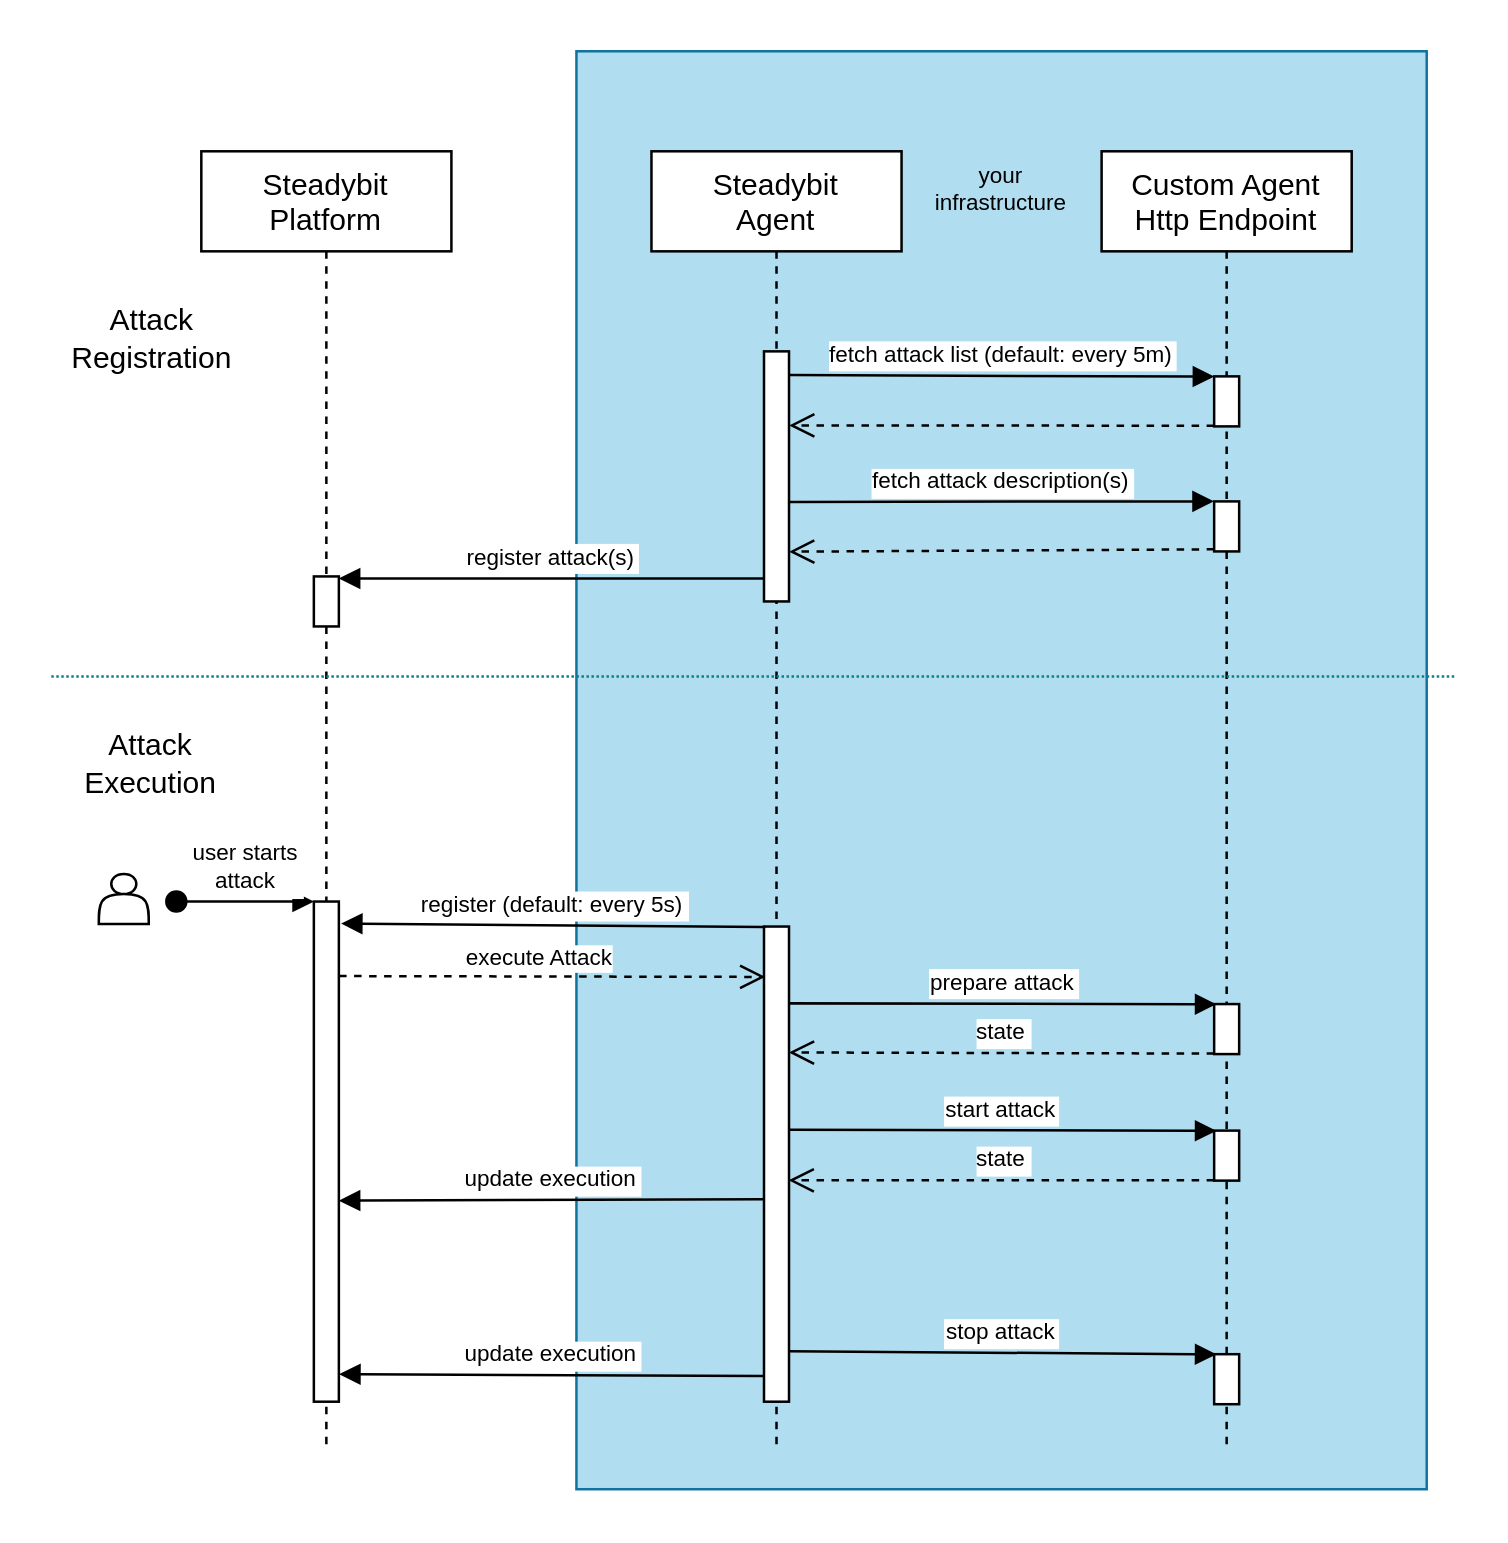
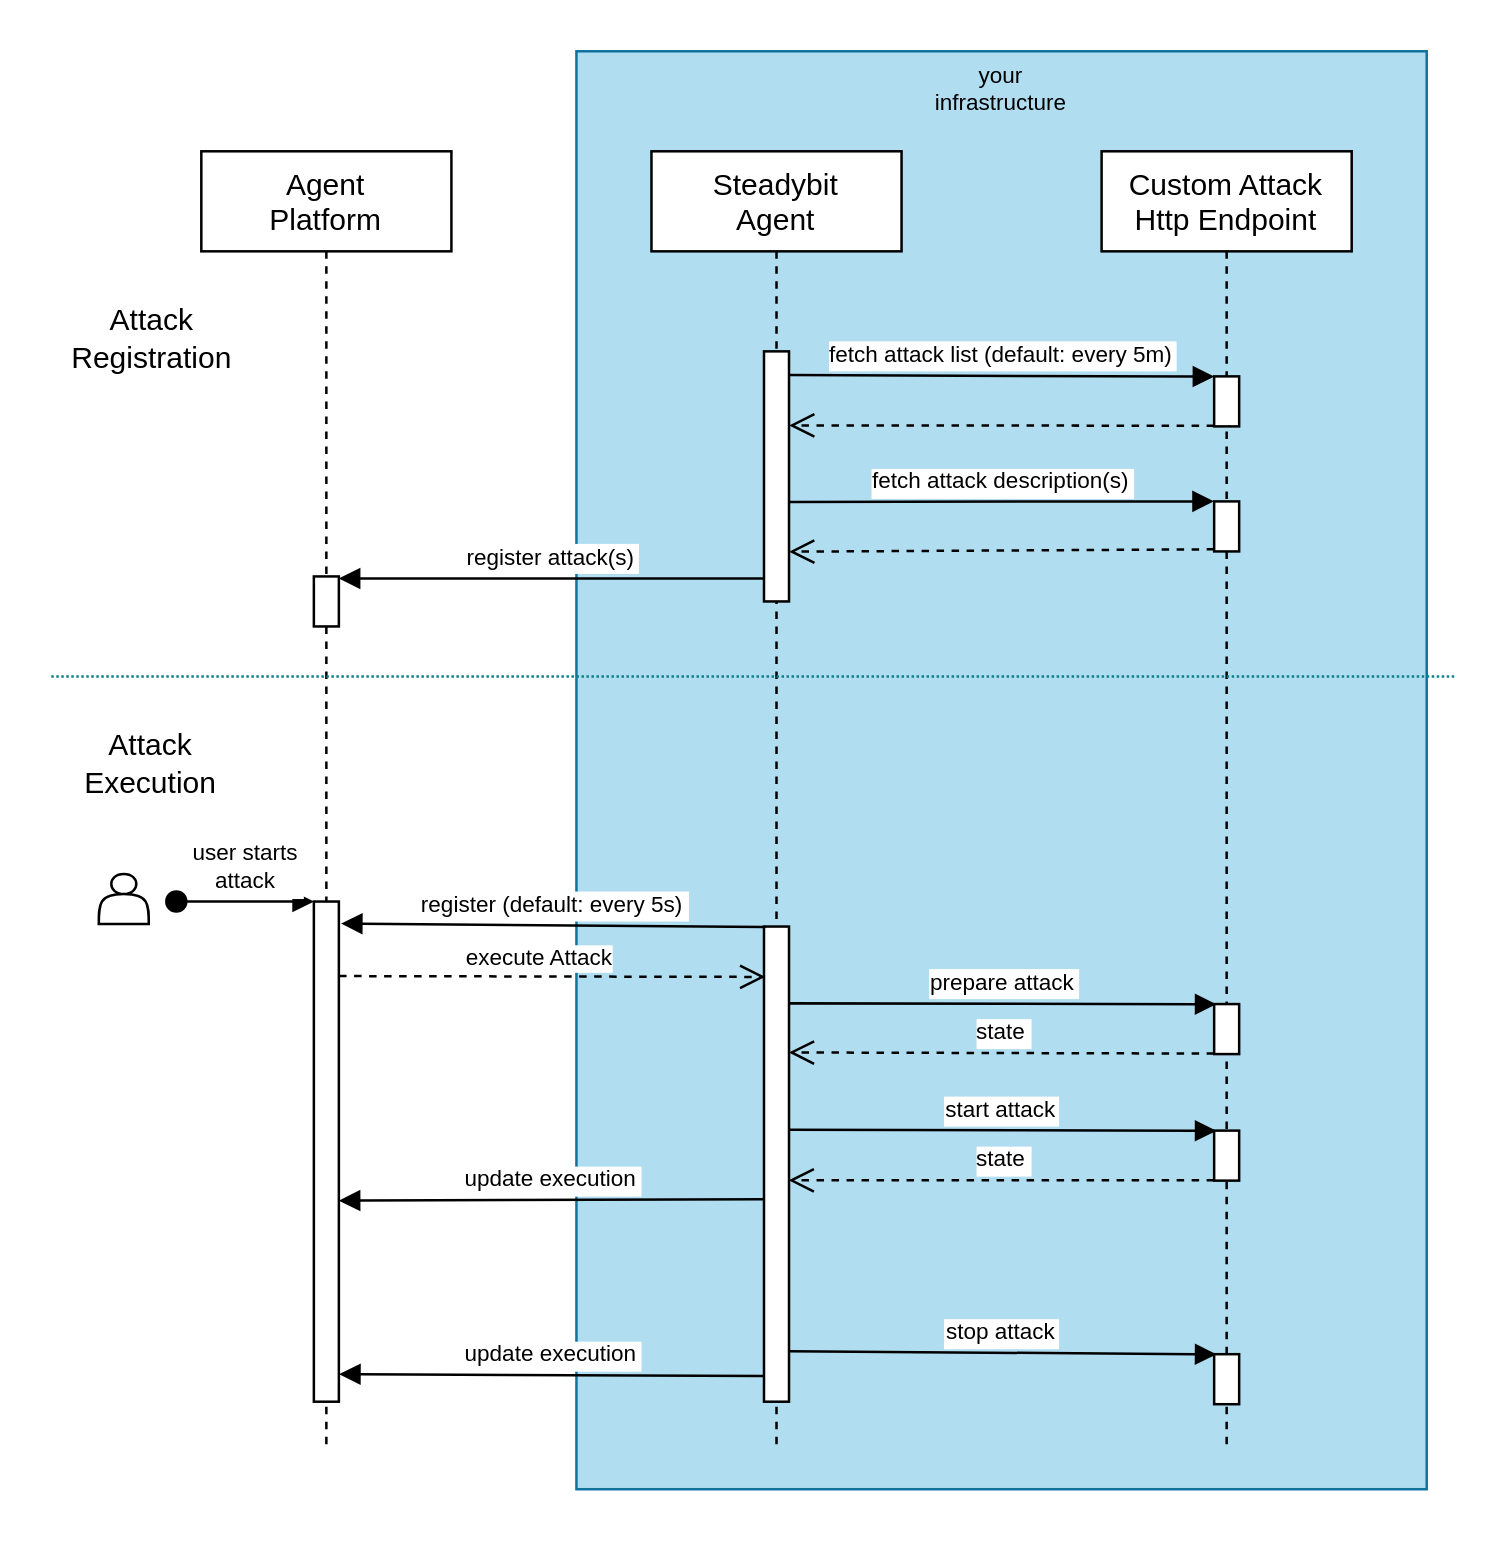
node "Steadybit Platform": label "Steadybit Platform" -> "Agent Platform"
node "Custom Agent Http Endpoint": label "Custom Agent Http Endpoint" -> "Custom Attack Http Endpoint"
node "your infrastructure": moved (1001, 189) -> (1001, 89)
